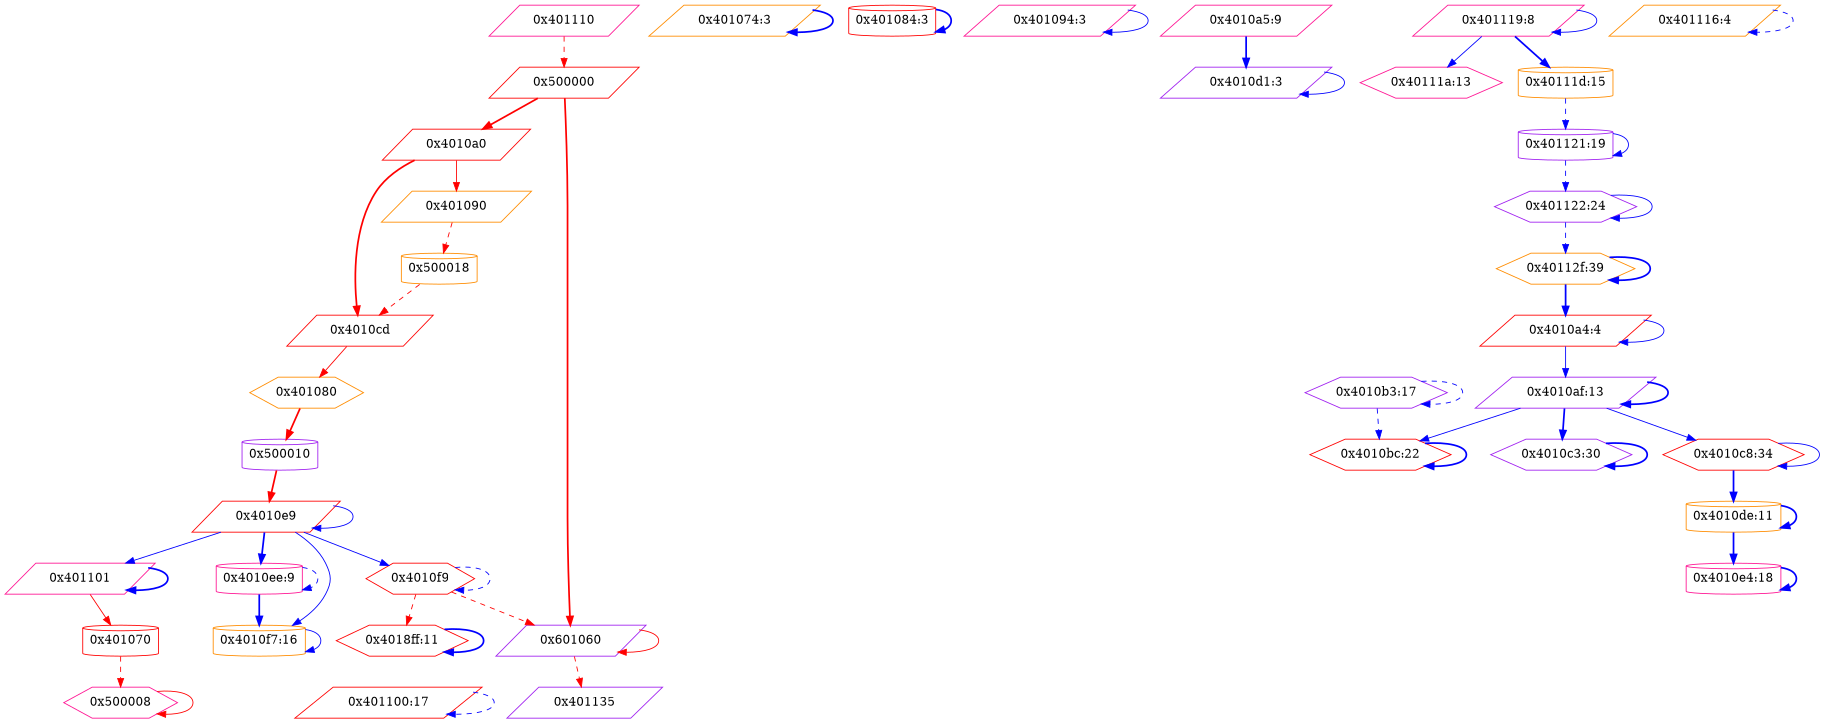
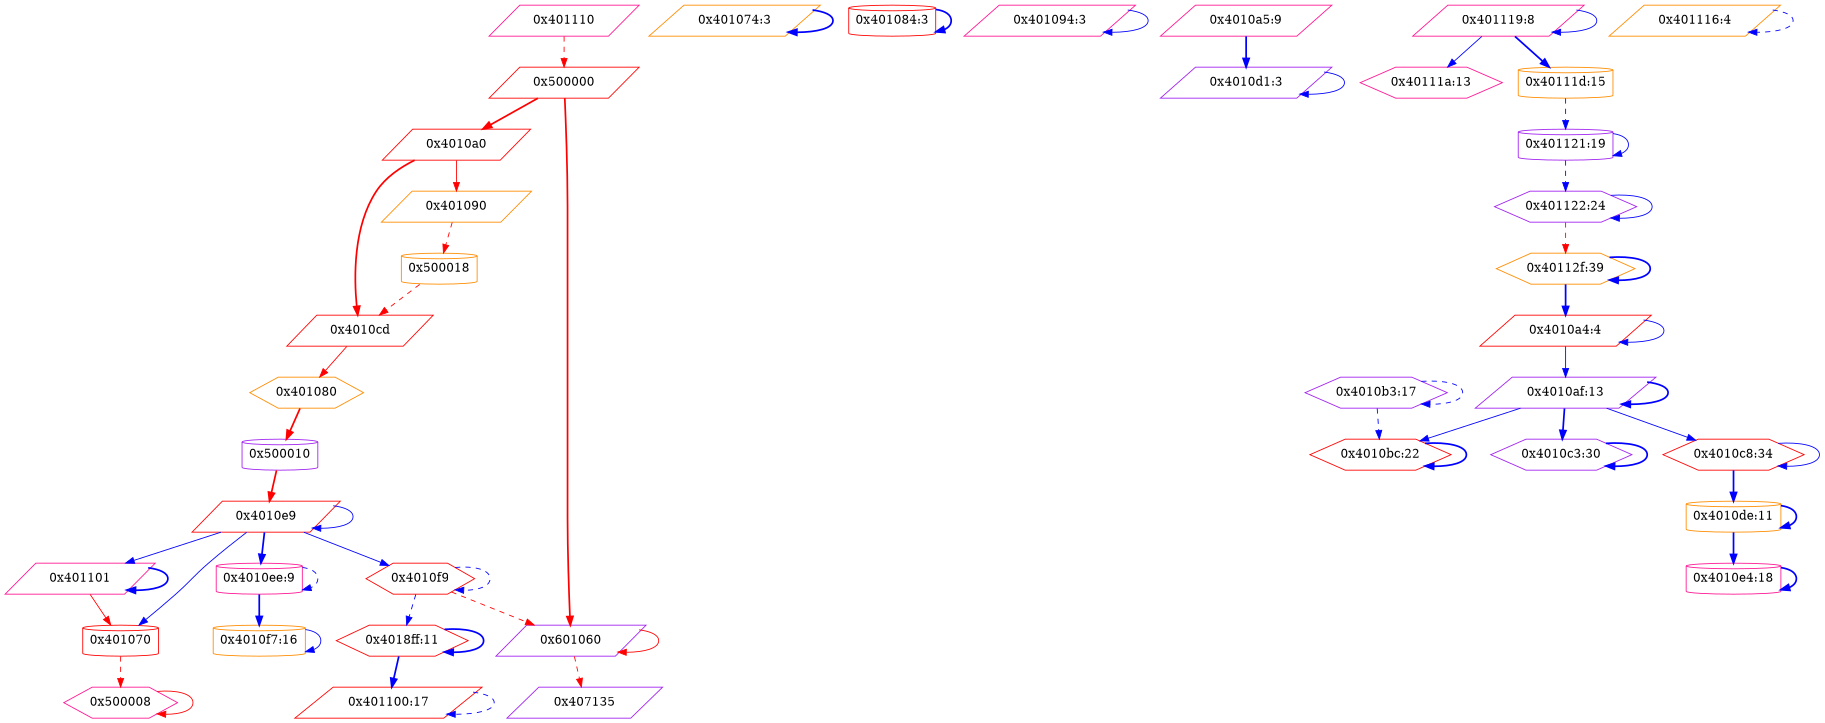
edge "0x401122:24" -> "0x40112f:39": color blue -> red
edge "0x4010e9" -> "0x4010f7:16": now "0x4010e9" -> "0x401070"
edge "0x4010f9" -> "0x4018ff:11": color red -> blue
edge "0x4018ff:11" -> "0x401100:17": added
node "0x401135": label "0x401135" -> "0x407135"
